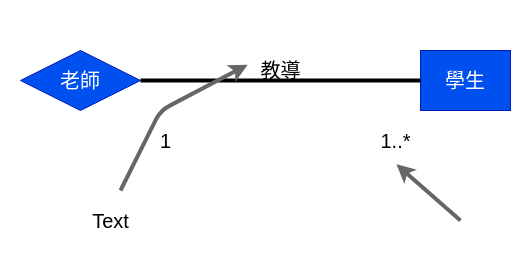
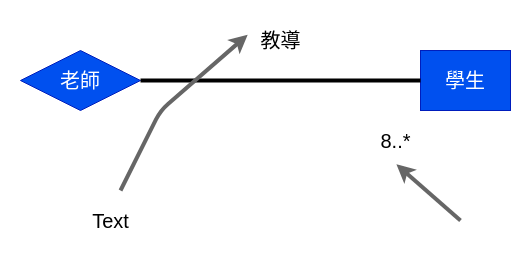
node "教導": moved (281, 71) -> (281, 41)
node "1": removed
node "1..*": label "1..*" -> "8..*"
